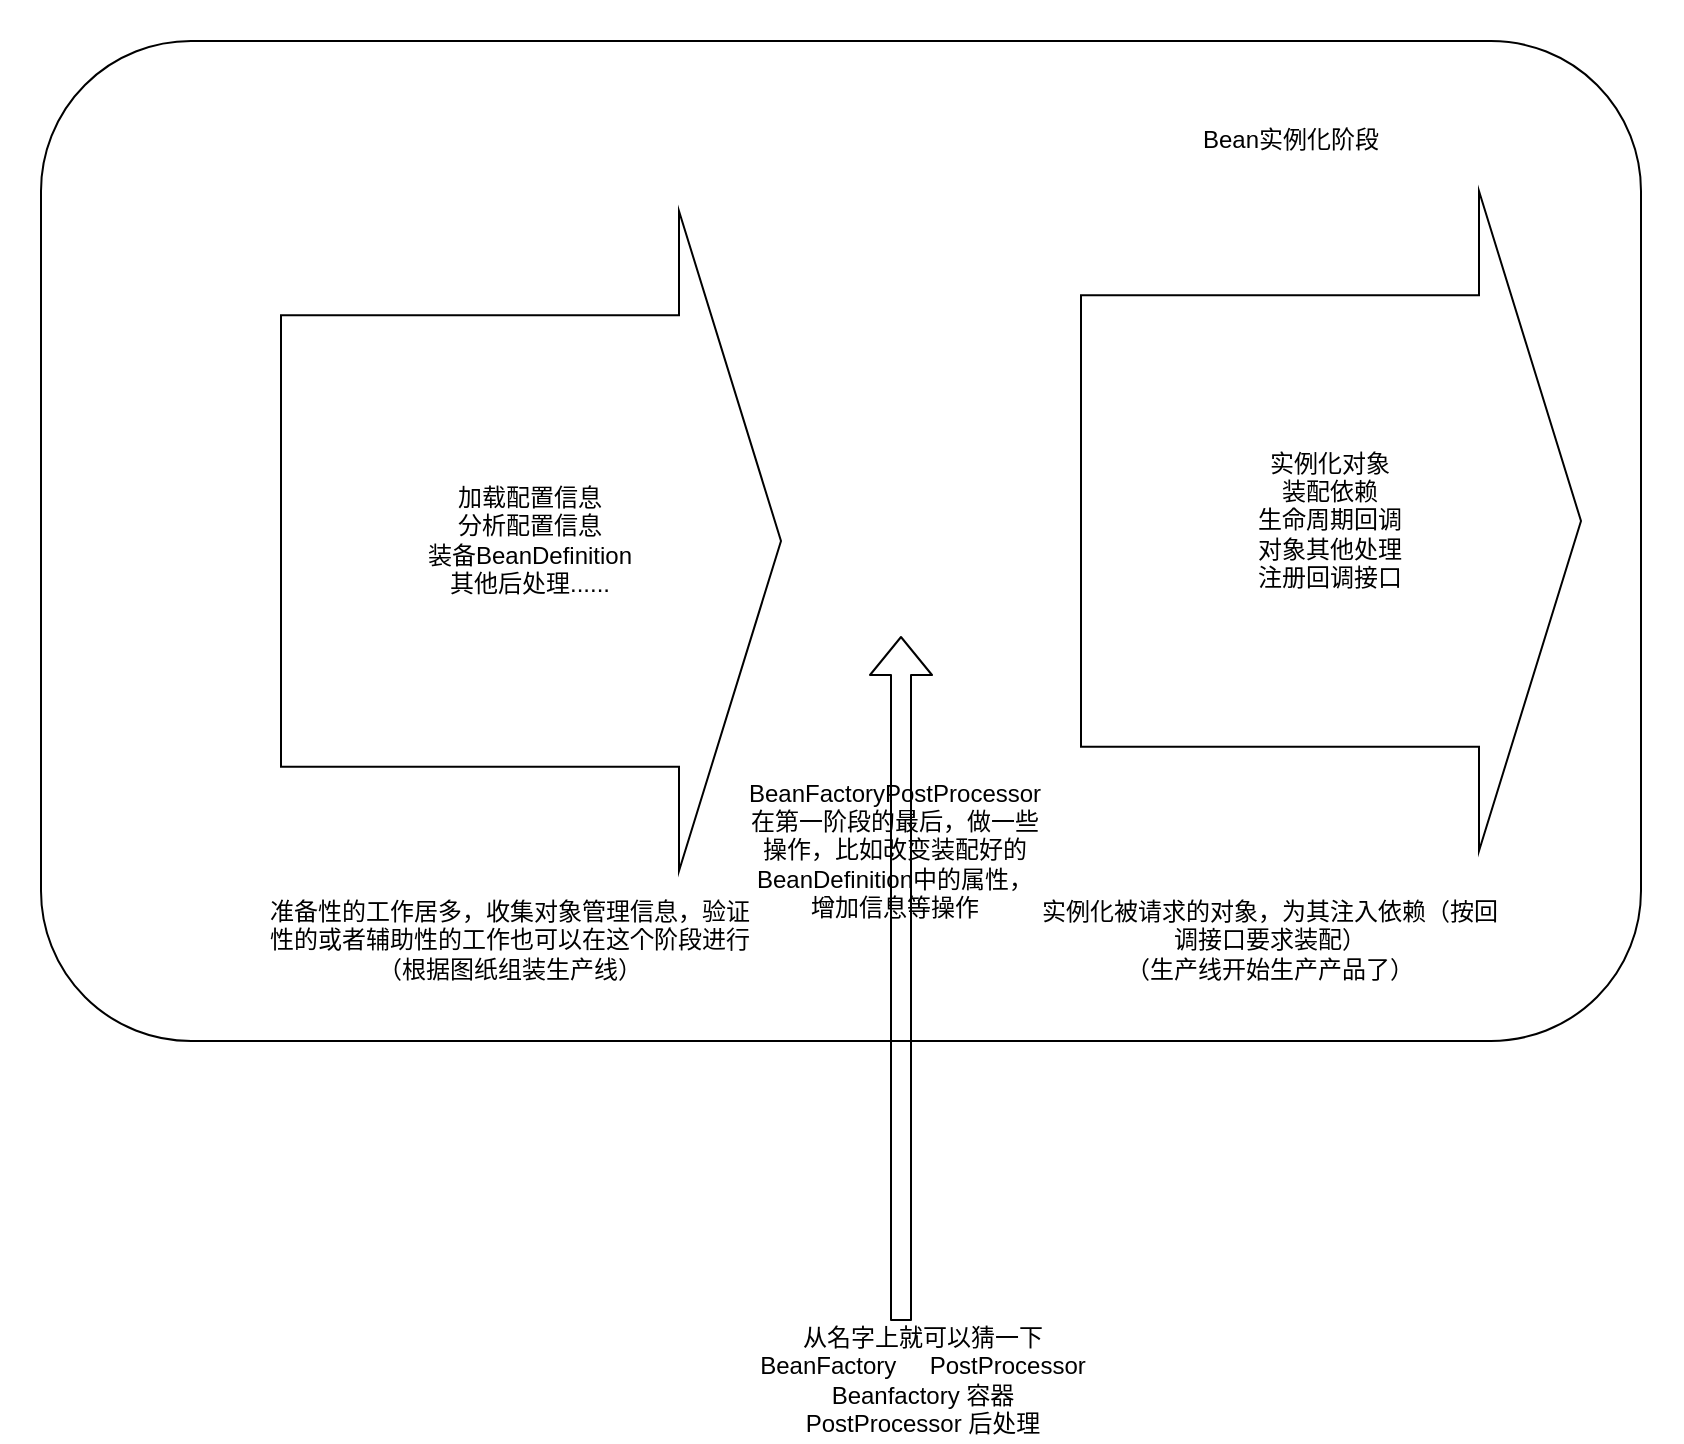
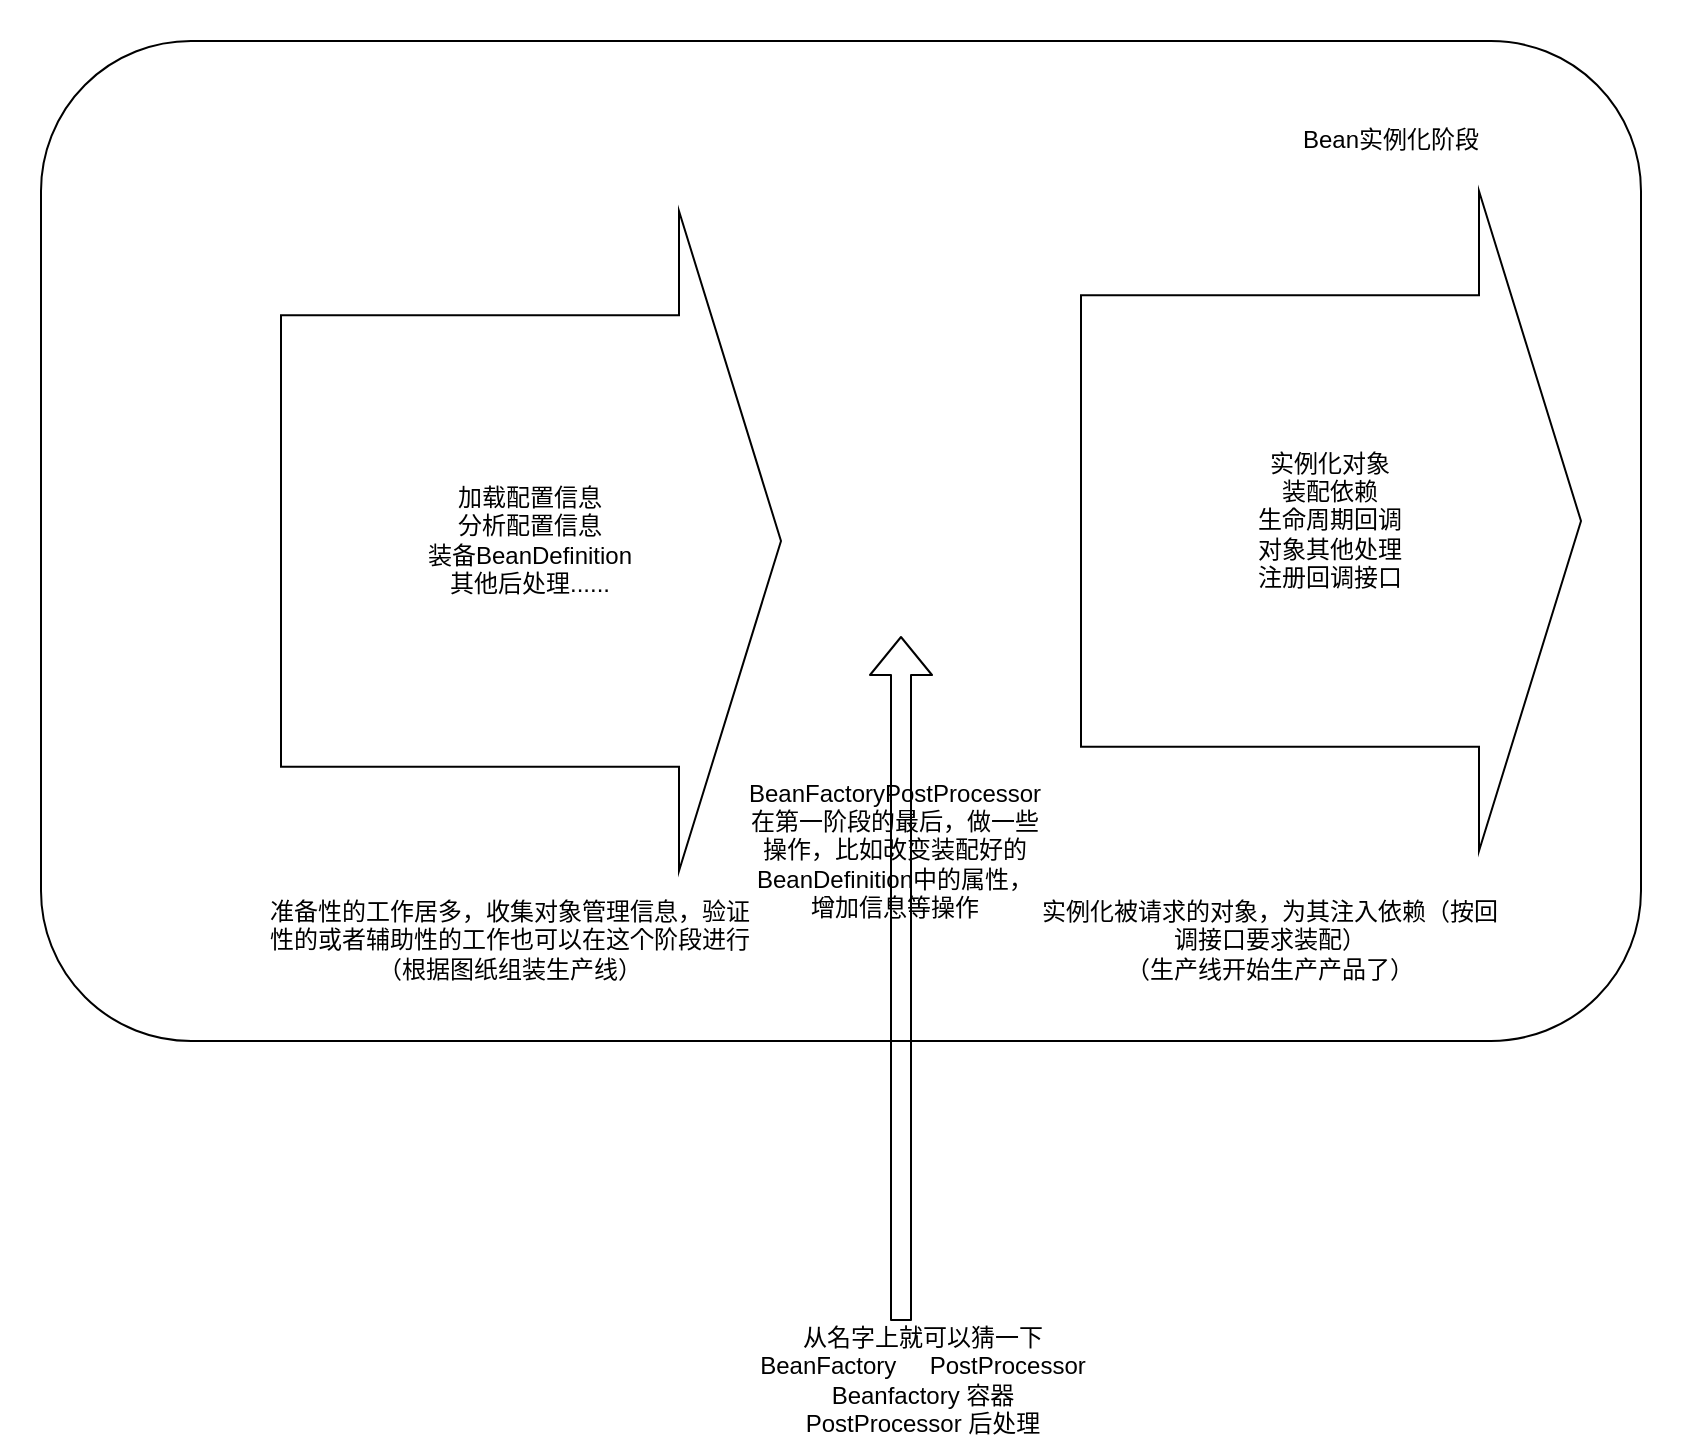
node "Bean实例化阶段": moved (1291, 141) -> (1391, 141)
